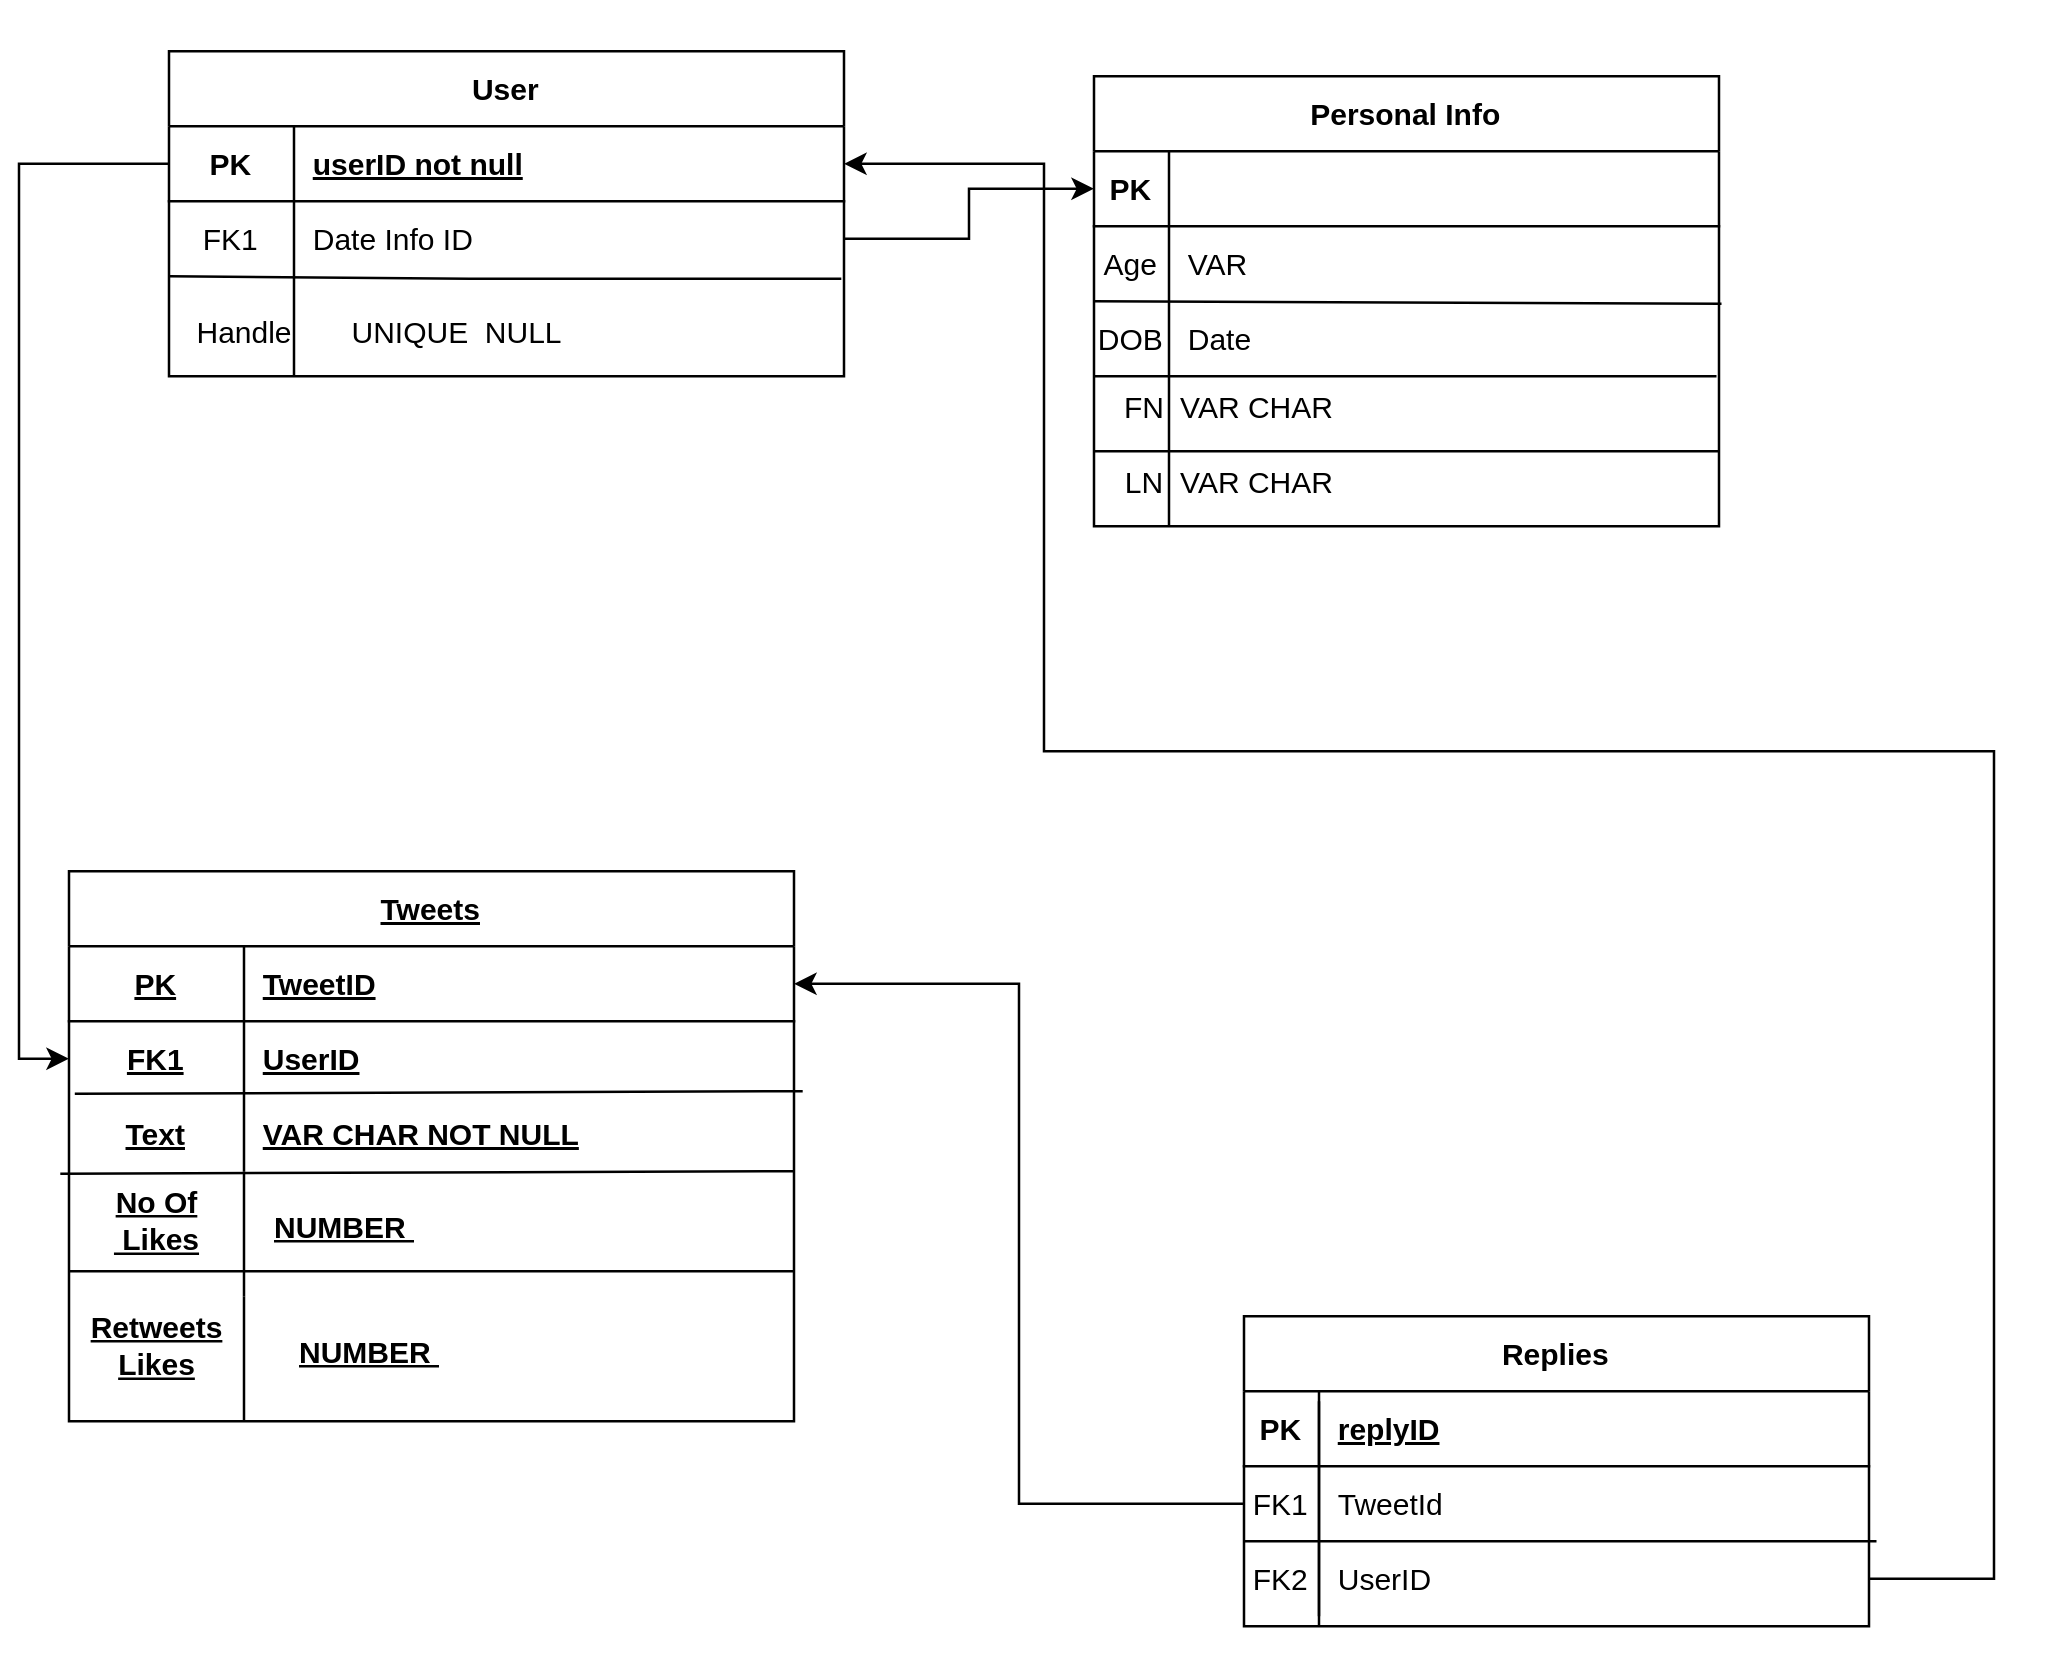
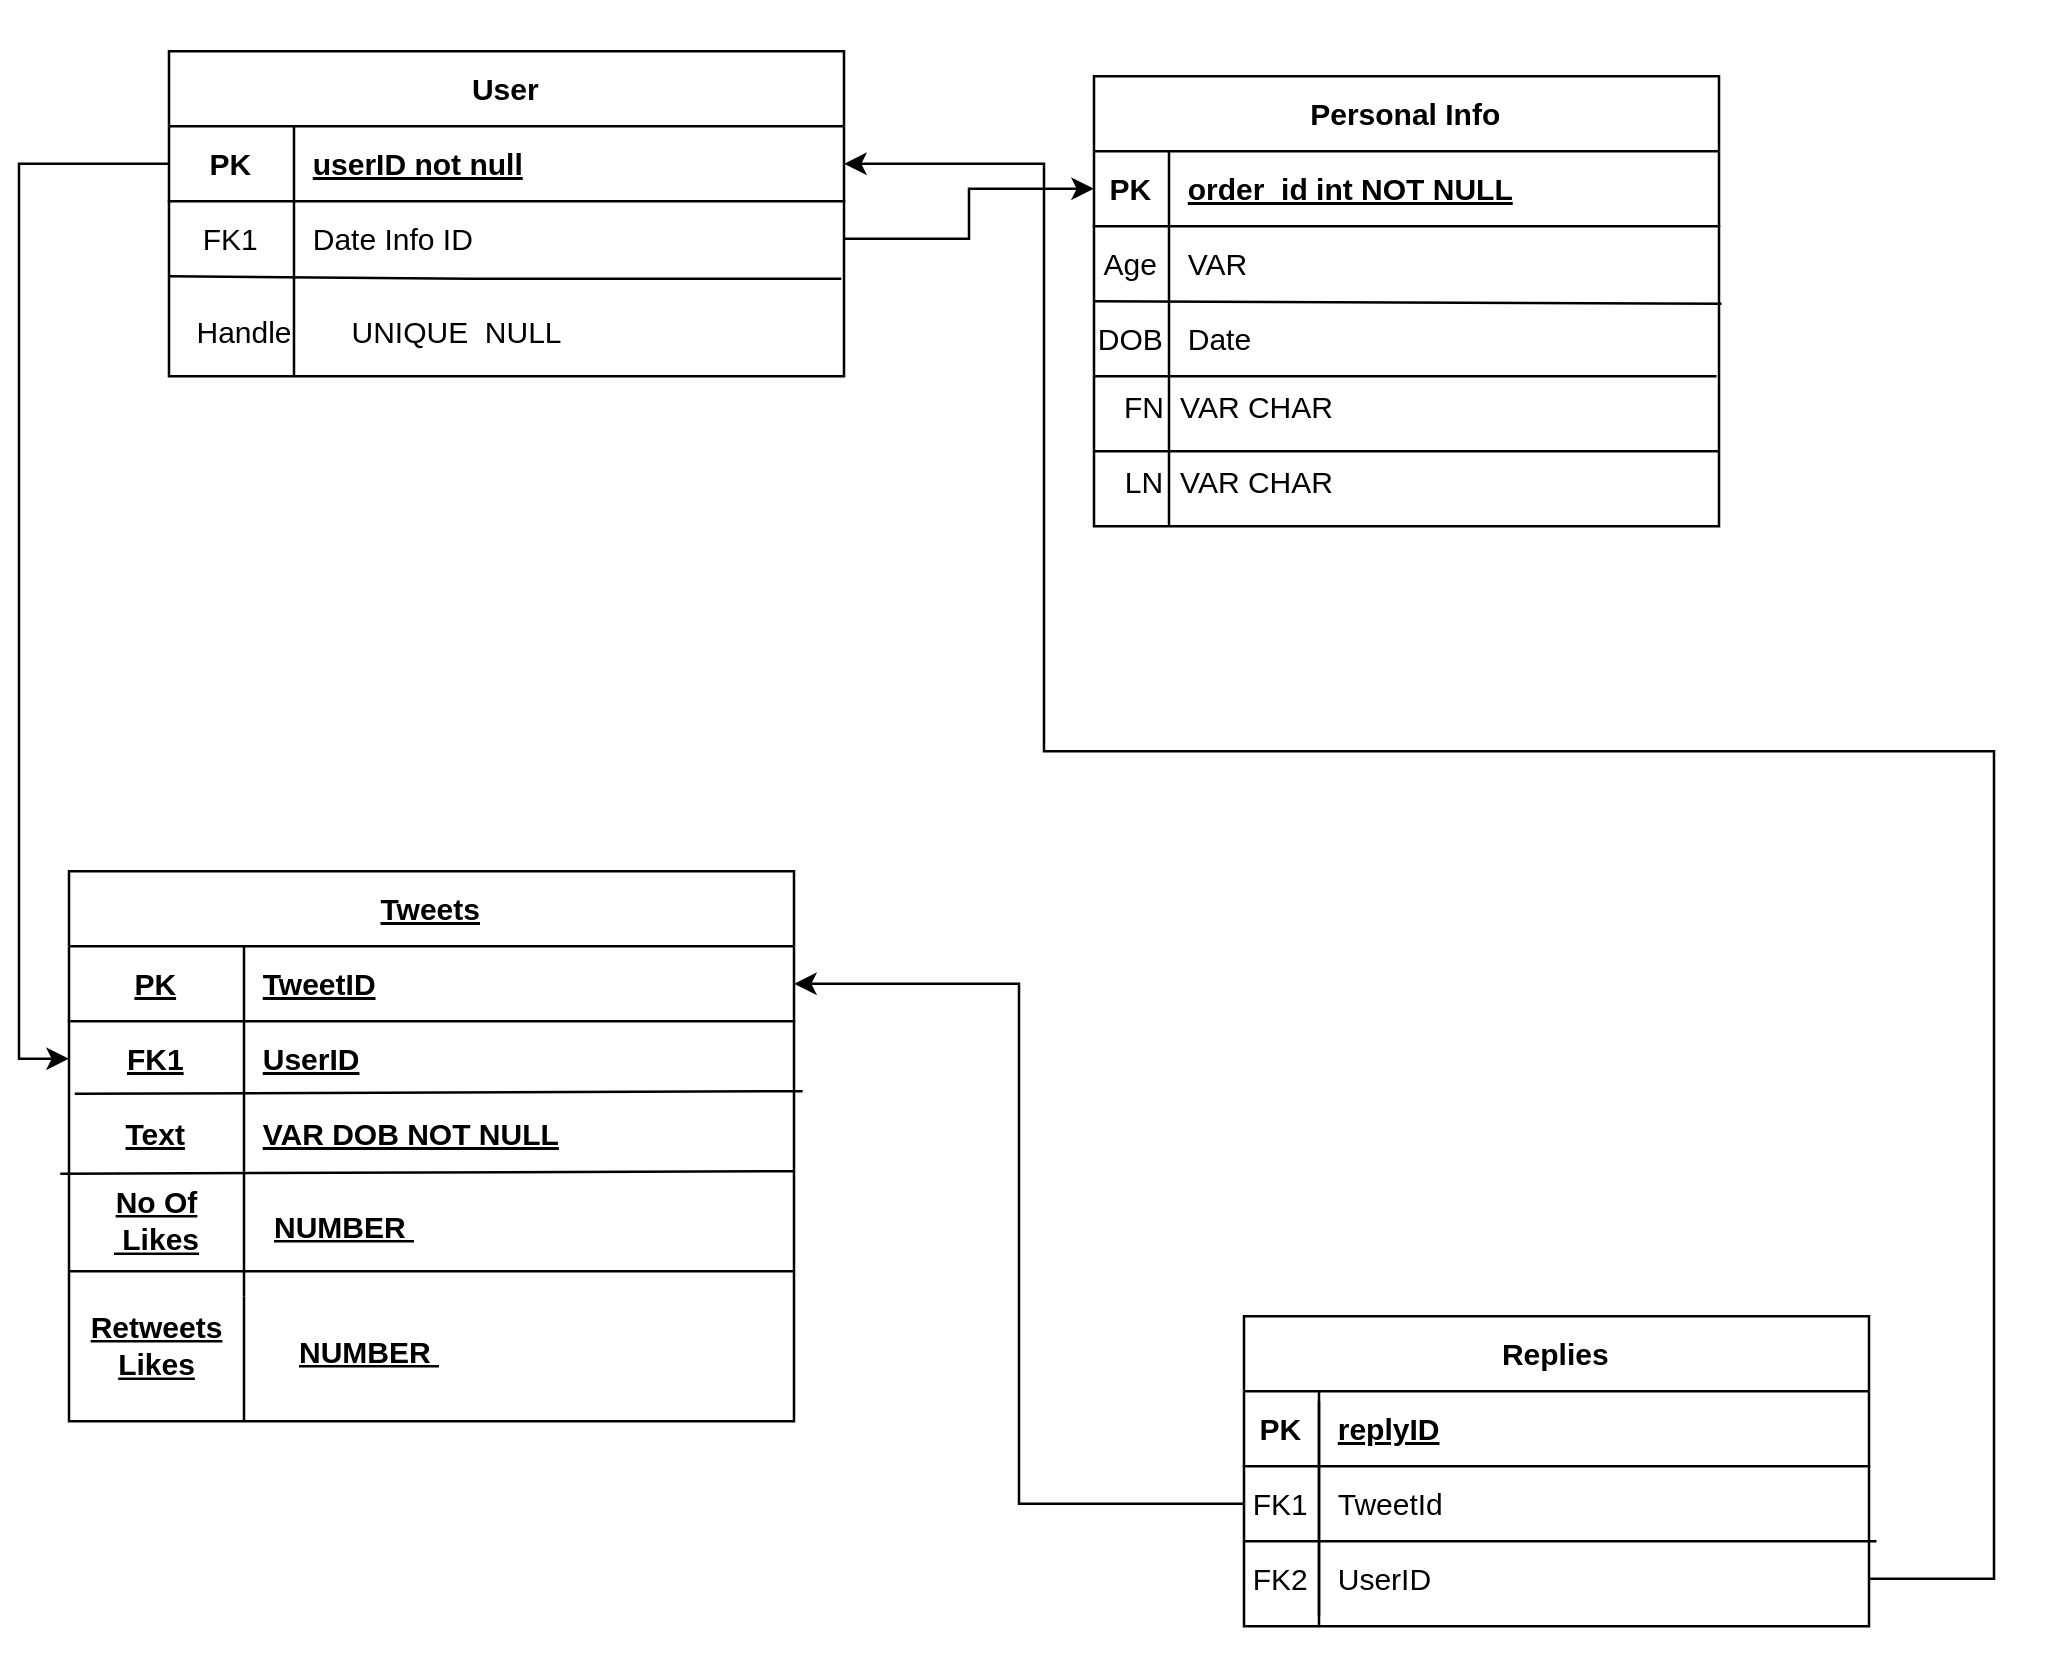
node "order_id int NOT NULL": added
node "VAR CHAR NOT NULL": label "VAR CHAR NOT NULL" -> "VAR DOB NOT NULL"
